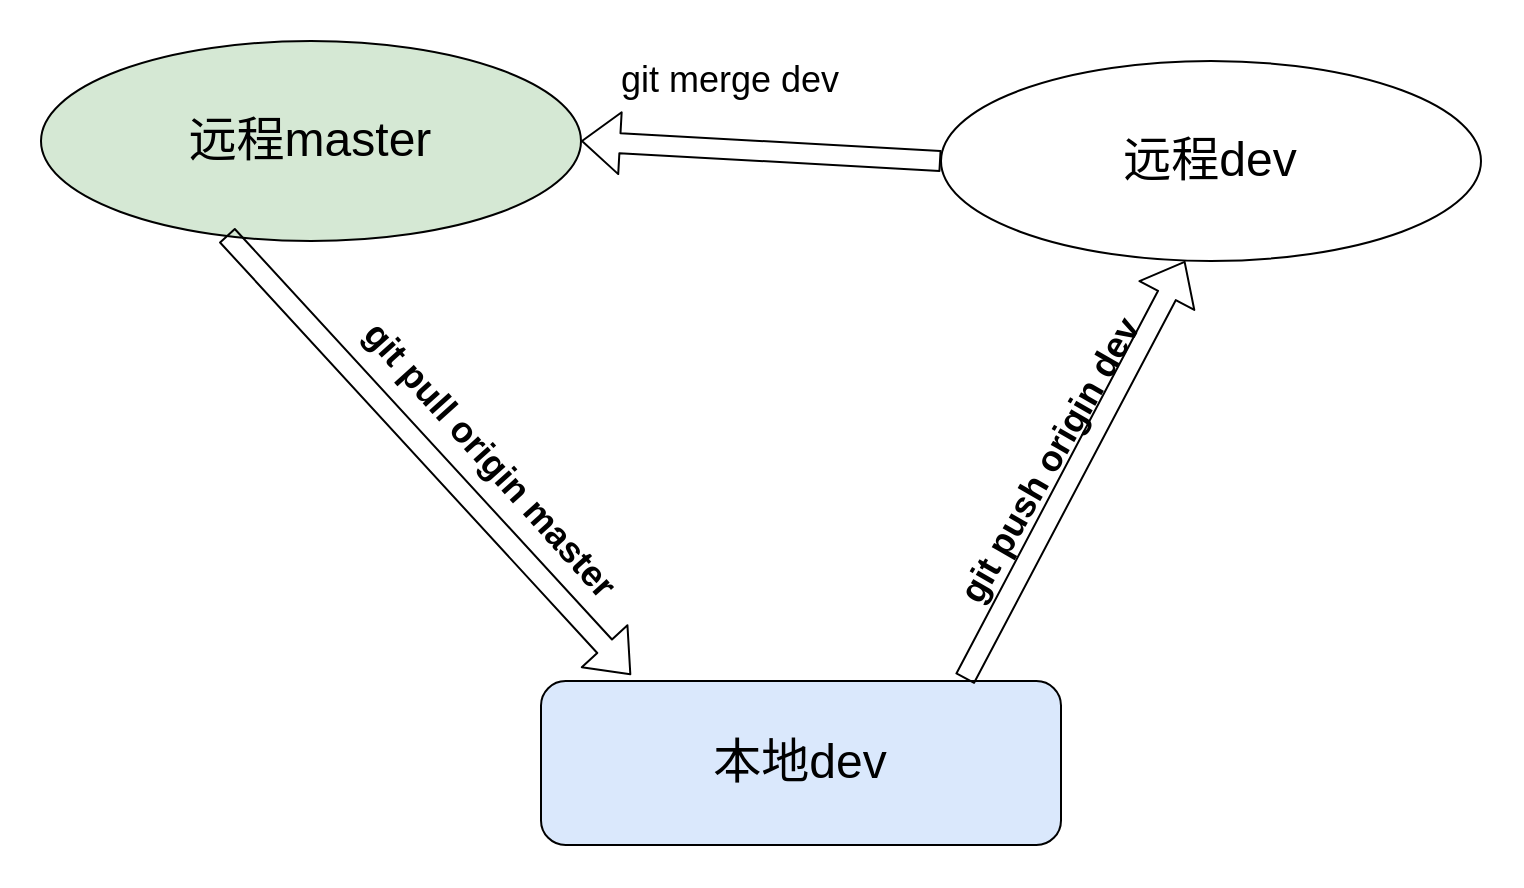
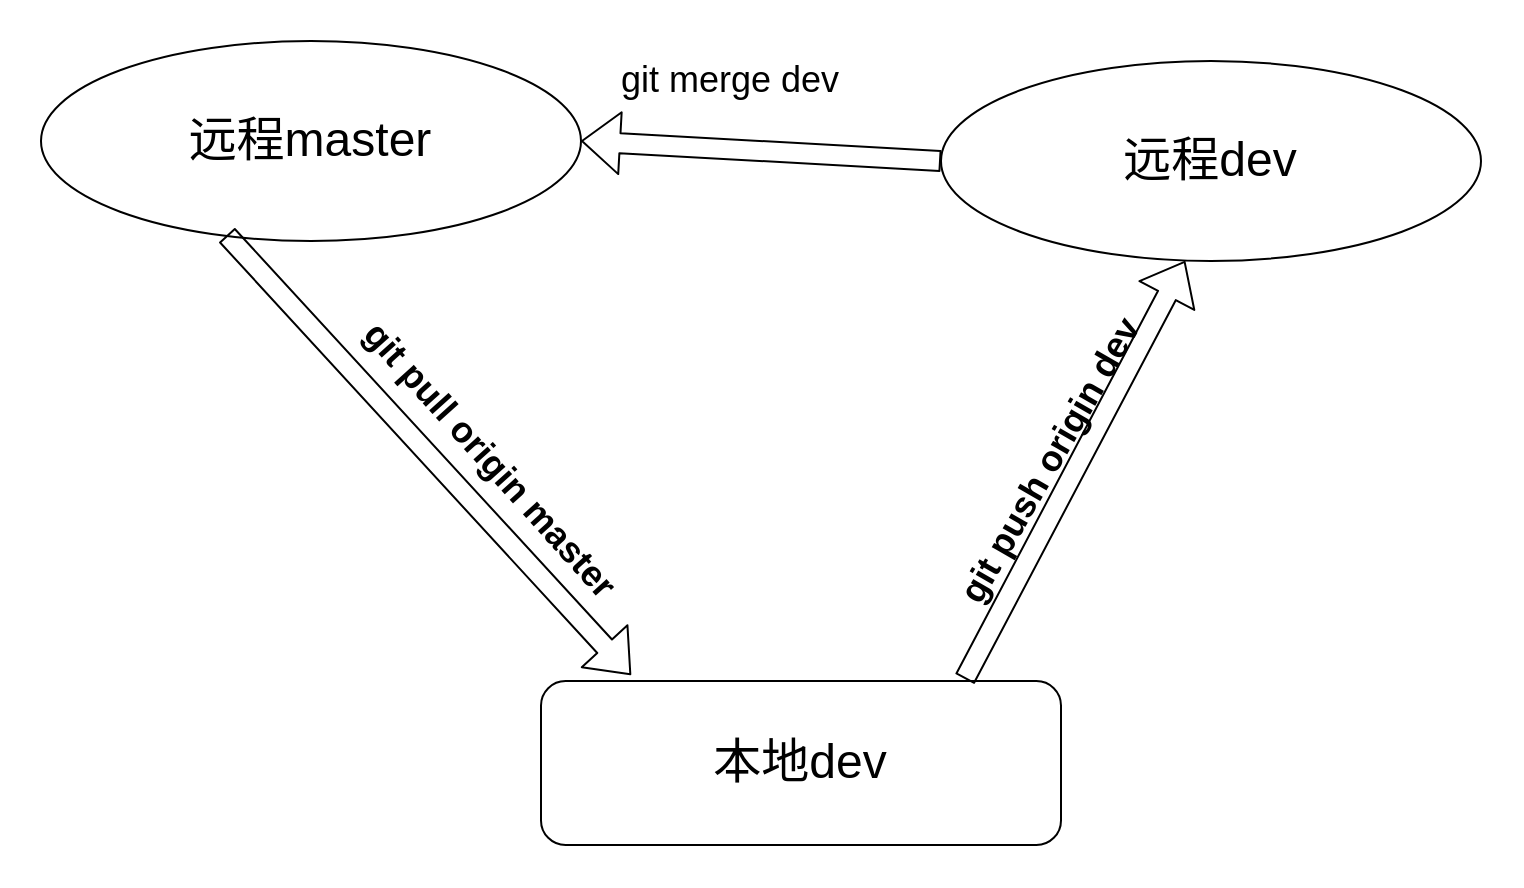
node "远程master": fillcolor #d5e8d4 -> #ffffff
node "本地dev": fillcolor #dae8fc -> #ffffff
